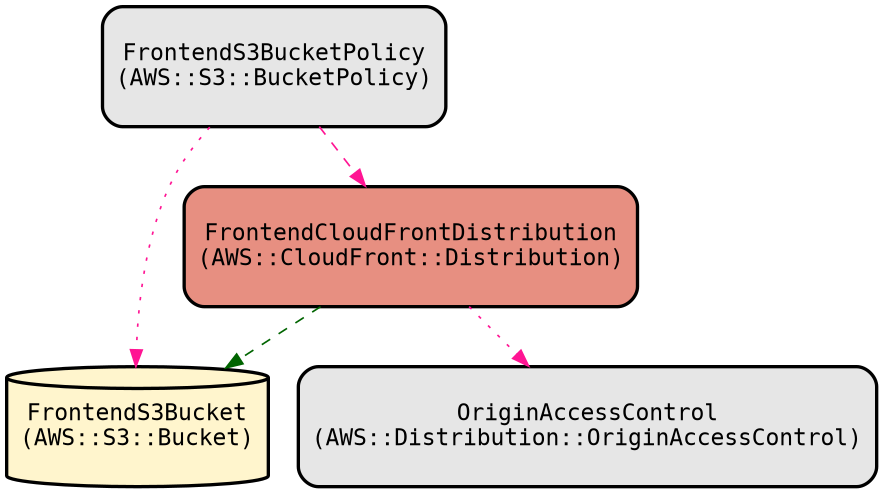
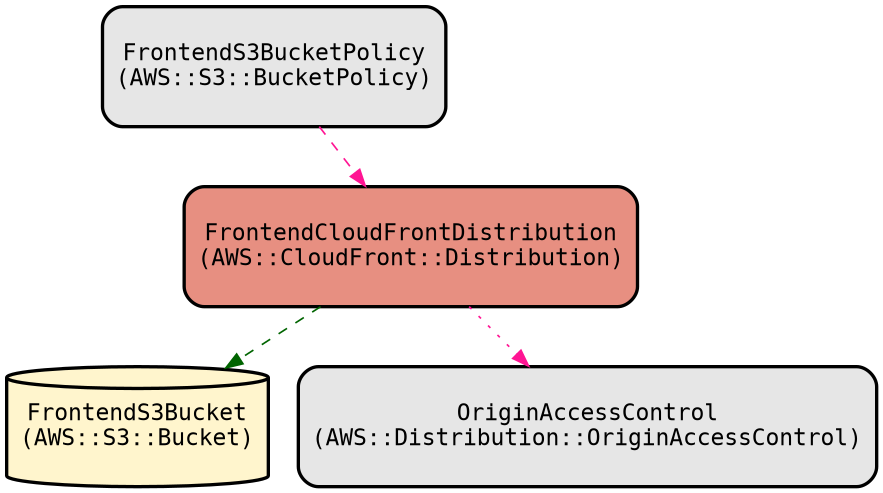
edge "FrontendS3BucketPolicy (AWS::S3::BucketPolicy)" -> "FrontendS3Bucket (AWS::S3::Bucket)": removed
